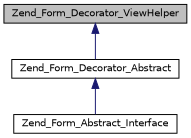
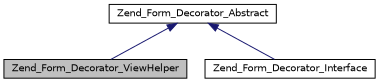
edge "Zend_Form_Decorator_Abstract" -> "Zend_Form_Decorator_ViewHelper": reversed
node "Zend_Form_Abstract_Interface": label "Zend_Form_Abstract_Interface" -> "Zend_Form_Decorator_Interface"
